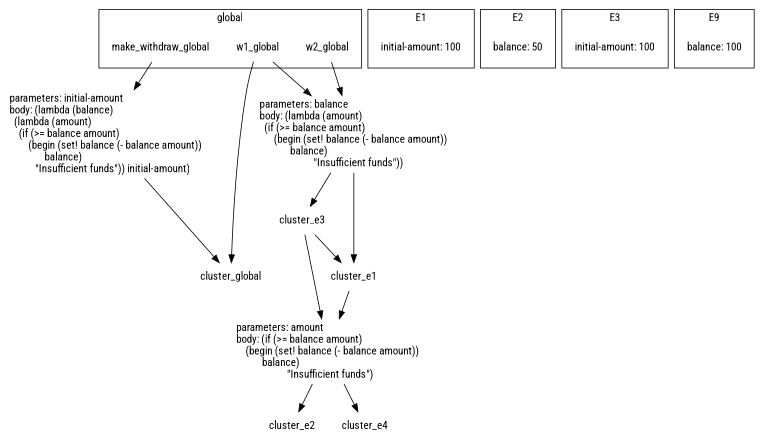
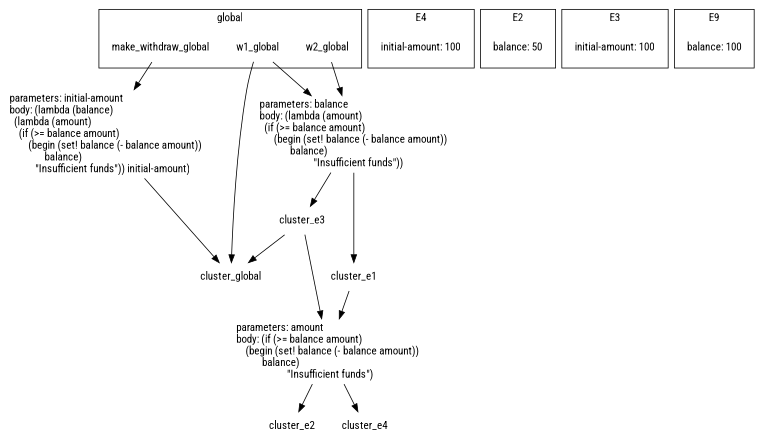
cluster "E1": label "E1" -> "E4"
edge "cluster_e3" -> "cluster_e1": now "cluster_e3" -> "cluster_global"
